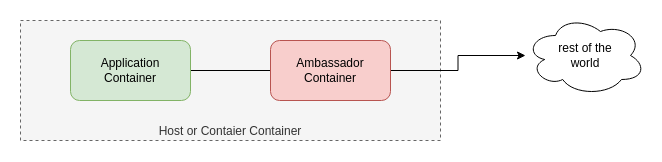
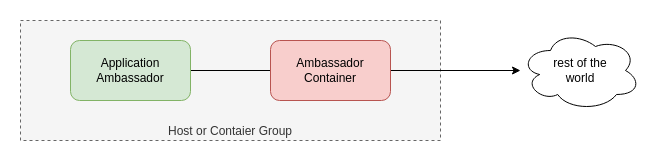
node "rest of the world": moved (586, 56) -> (581, 71)
node "Application Container": label "Application Container" -> "Application Ambassador"
node "Host or Contaier Container": label "Host or Contaier Container" -> "Host or Contaier Group"
